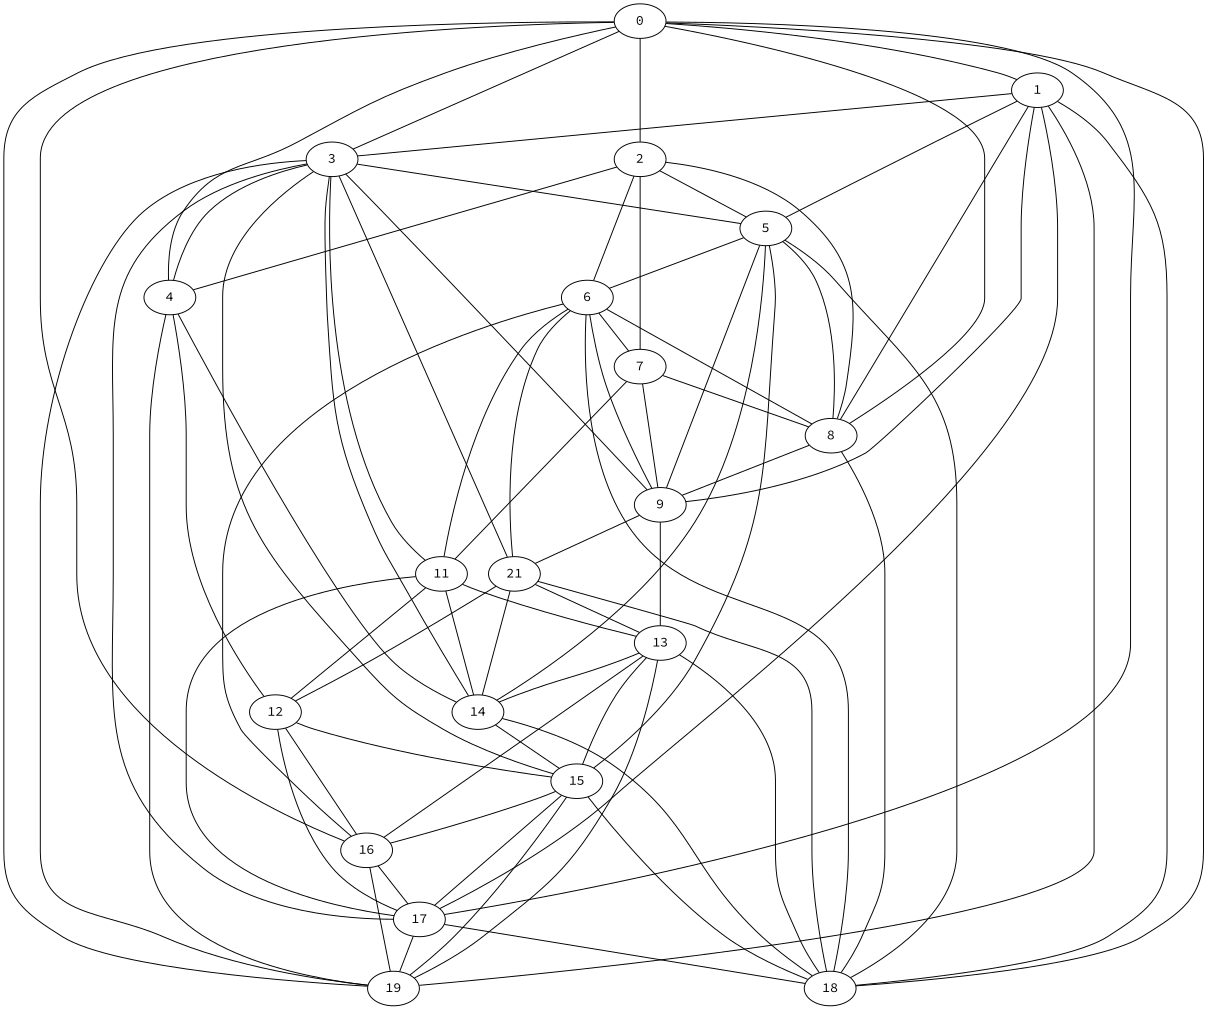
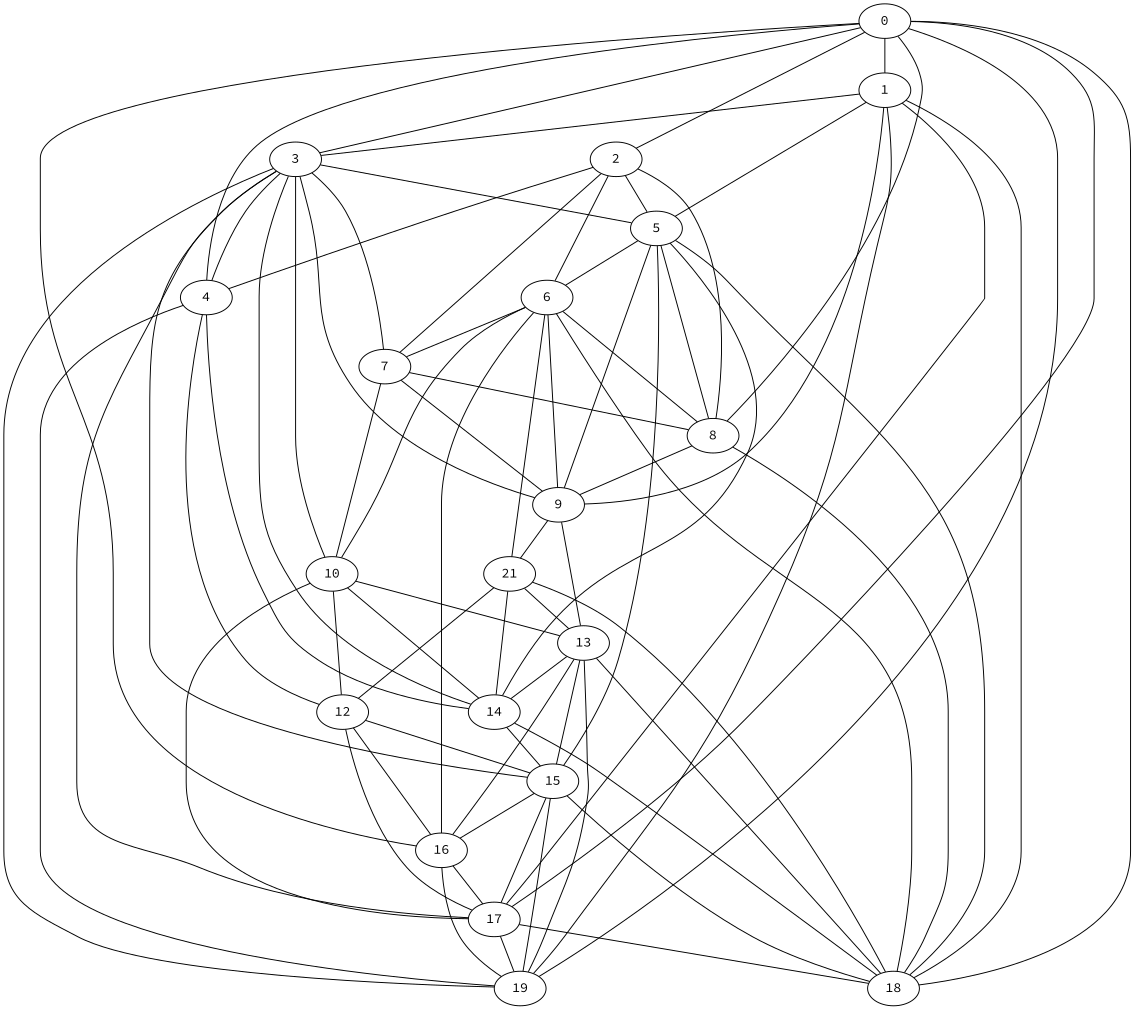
edge "1" -- "8": removed
edge "3" -- "21": now "3" -- "7"
node "11": label "11" -> "10"
